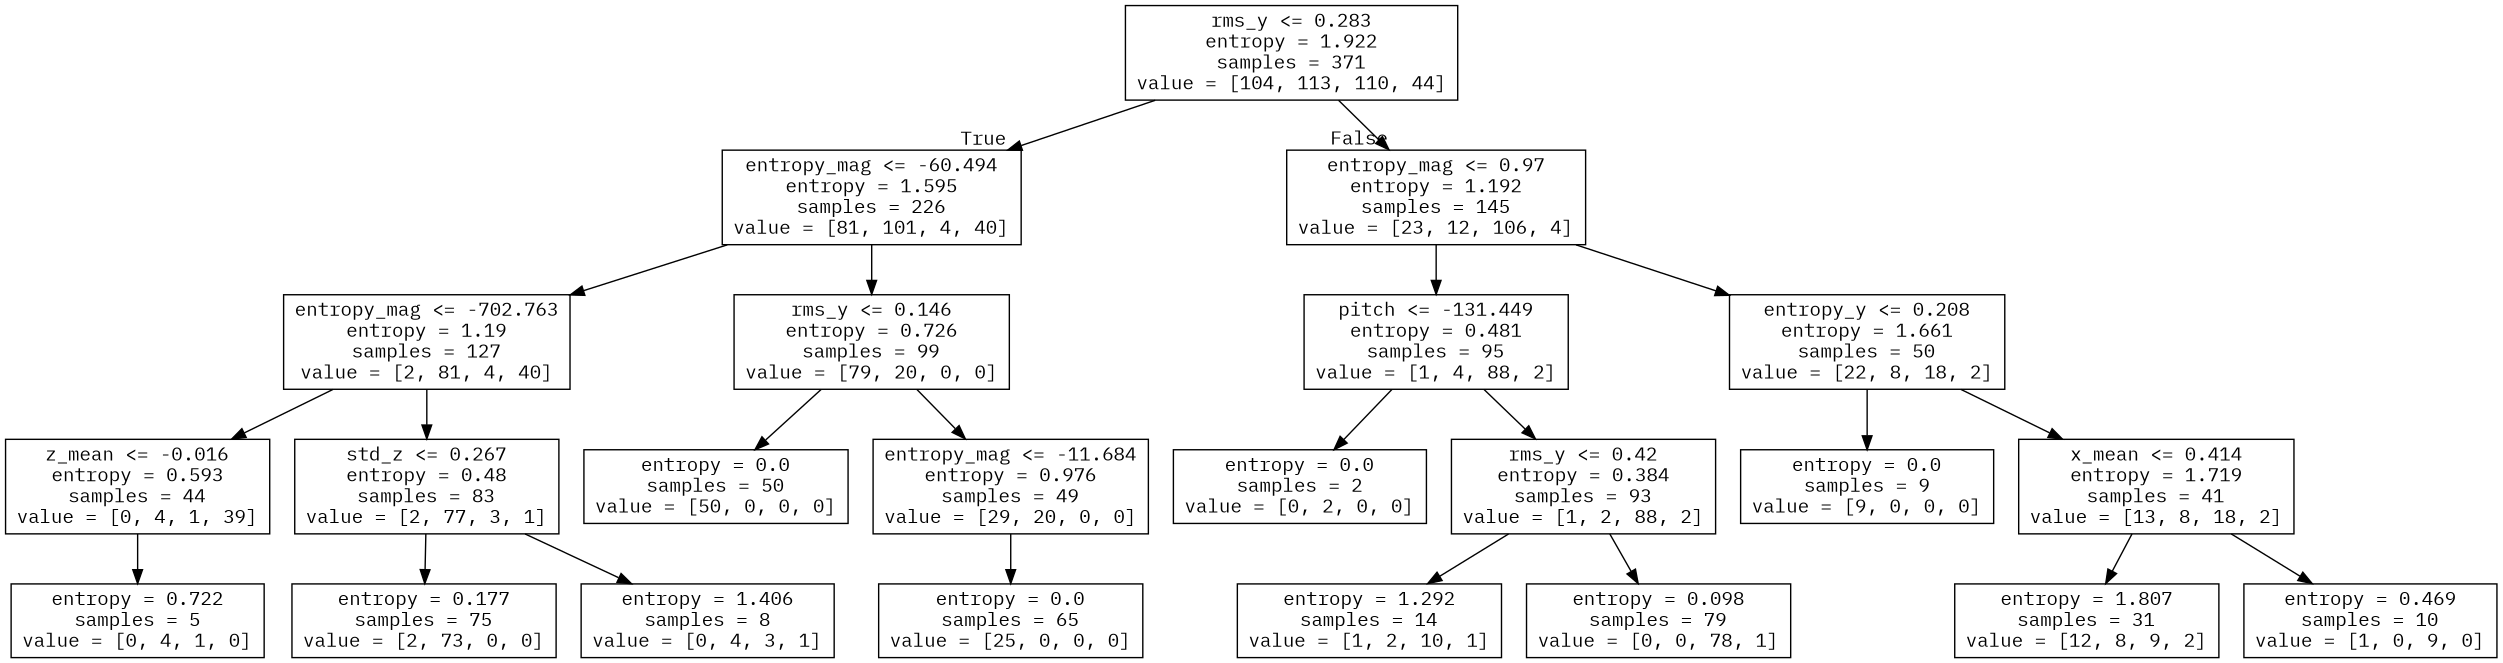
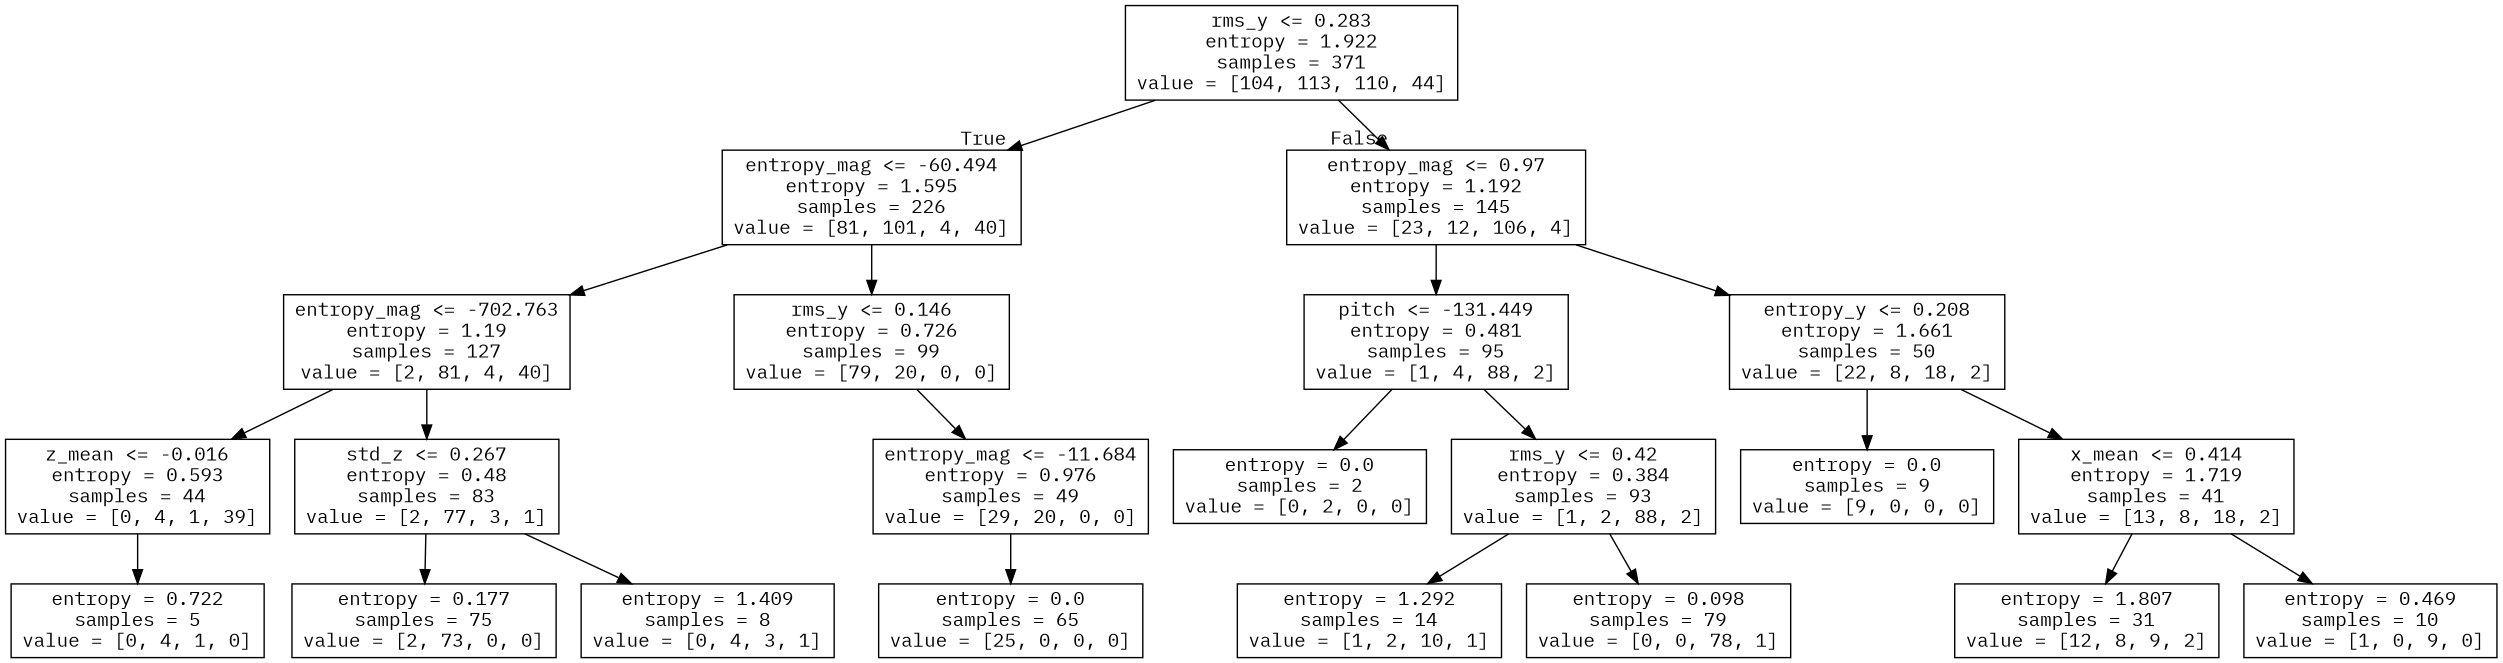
node "entropy = 0.0 samples = 50 value = [50, 0, 0, 0]": removed
node "entropy = 1.406 samples = 8 value = [0, 4, 3, 1]": label "entropy = 1.406 samples = 8 value = [0, 4, 3, 1]" -> "entropy = 1.409 samples = 8 value = [0, 4, 3, 1]"
